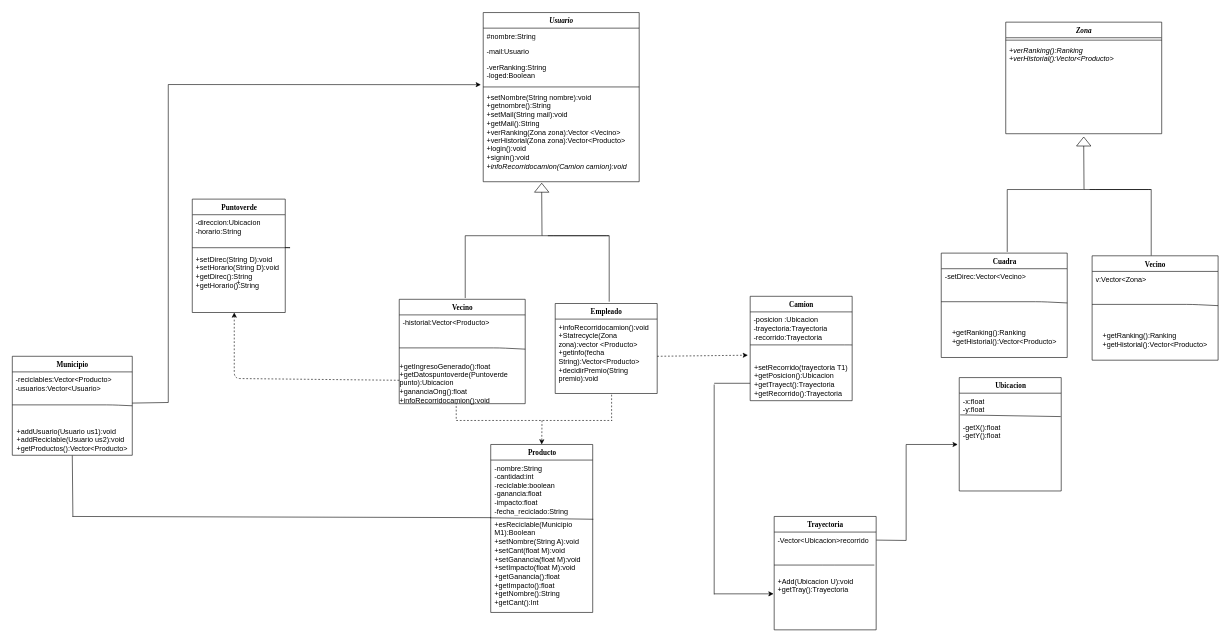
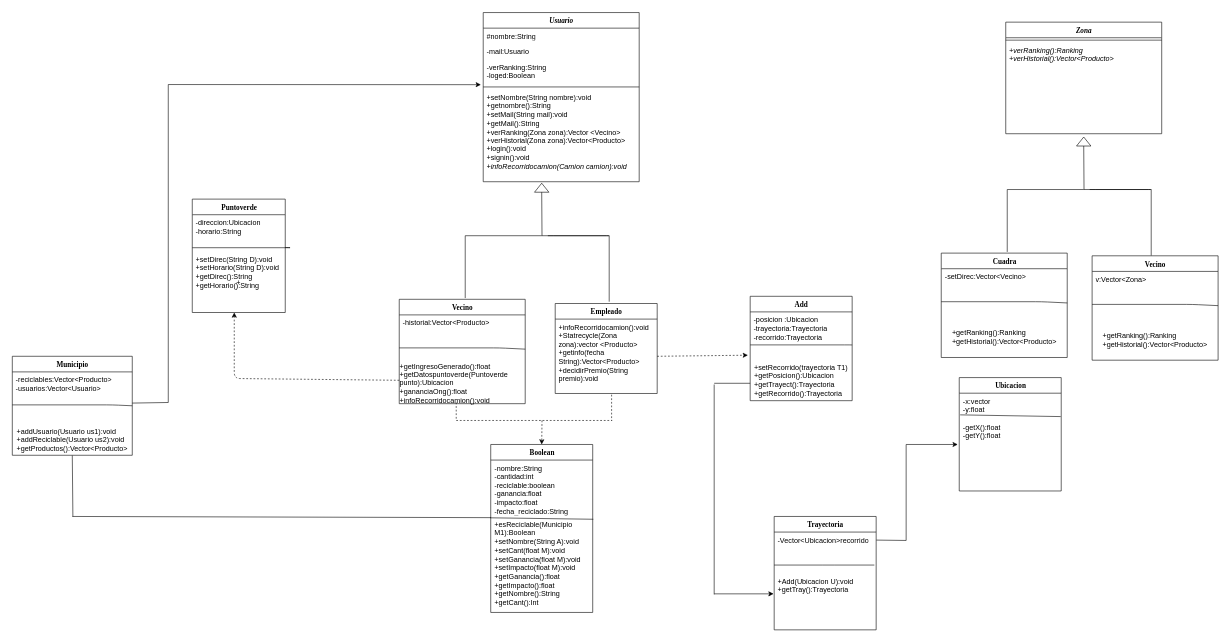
node "Camion": label "Camion" -> "Add"
node "-x:float -y:float": label "-x:float -y:float" -> "-x:vector -y:float"
node "Producto": label "Producto" -> "Boolean"
